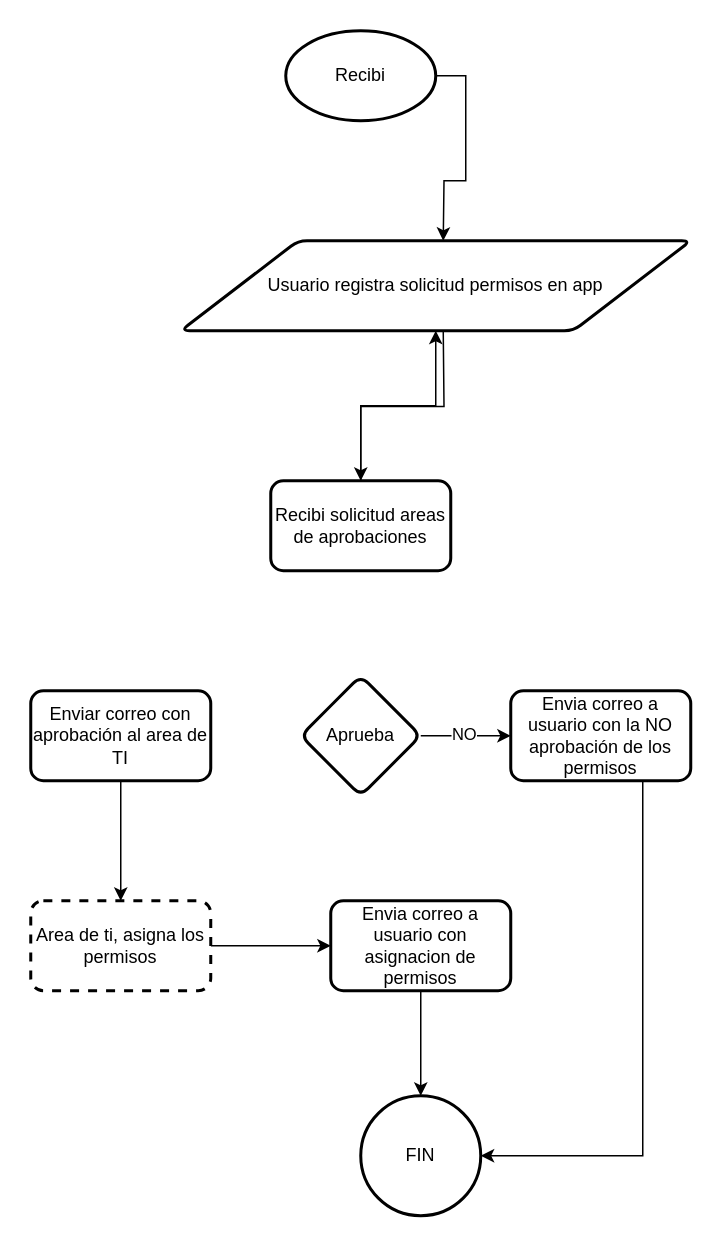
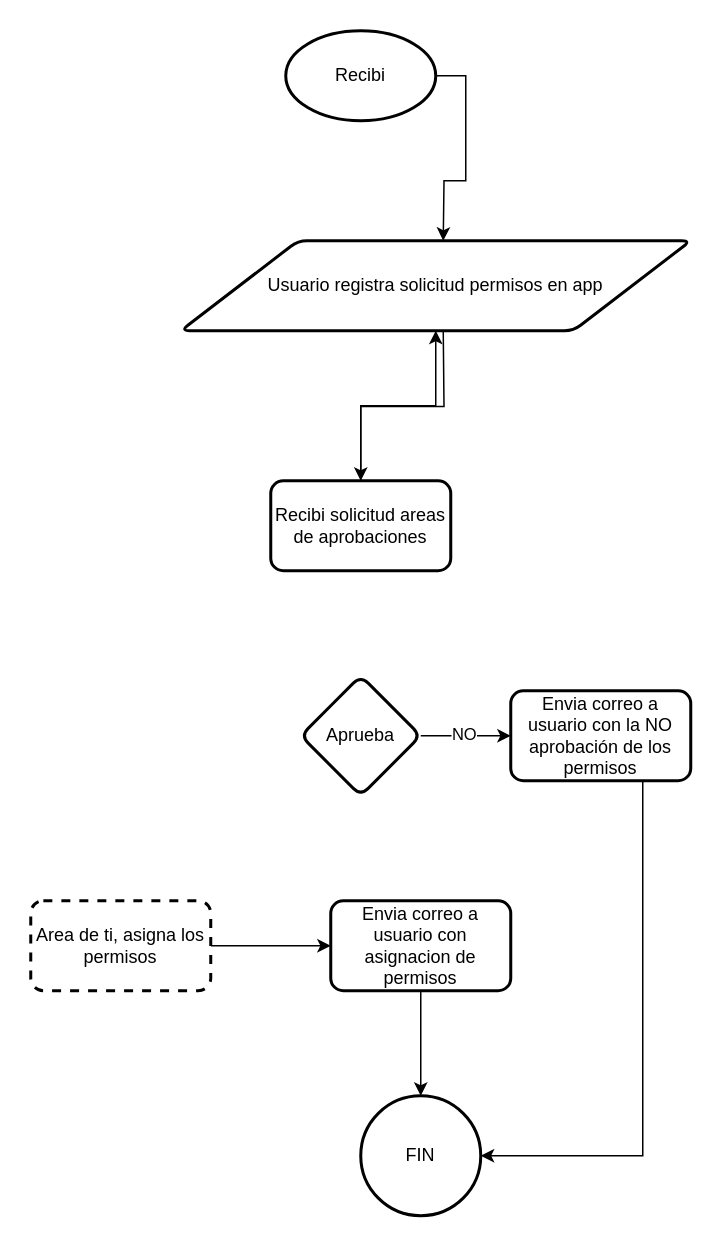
node "Enviar correo con aprobación al area de TI": removed
edge "Enviar correo con aprobación al area de TI" -> "Area de ti, asigna los permisos": removed
